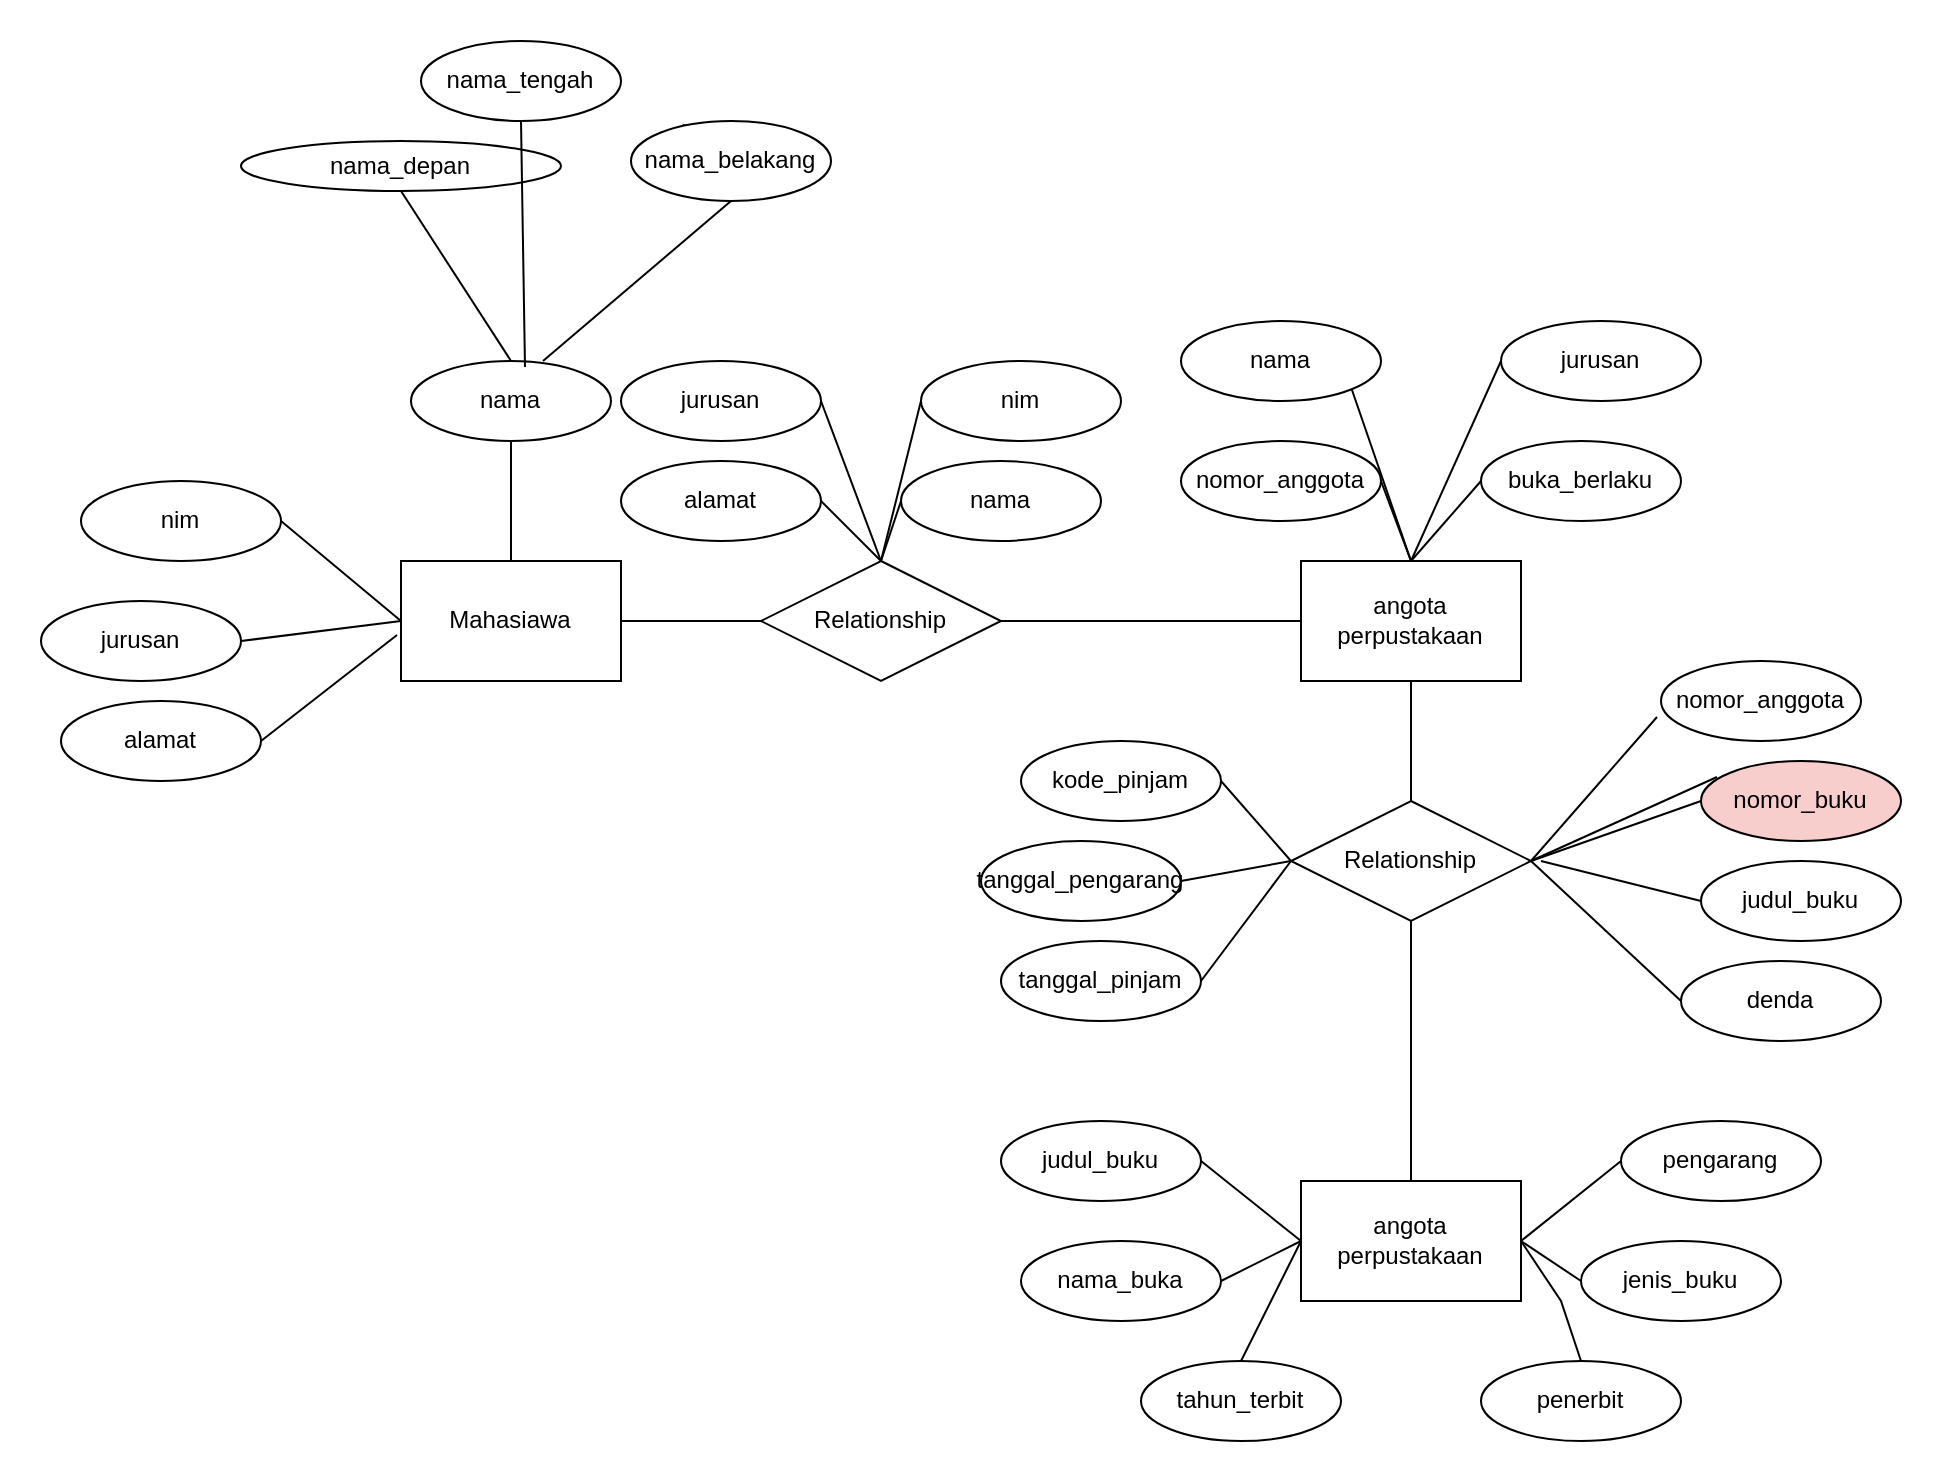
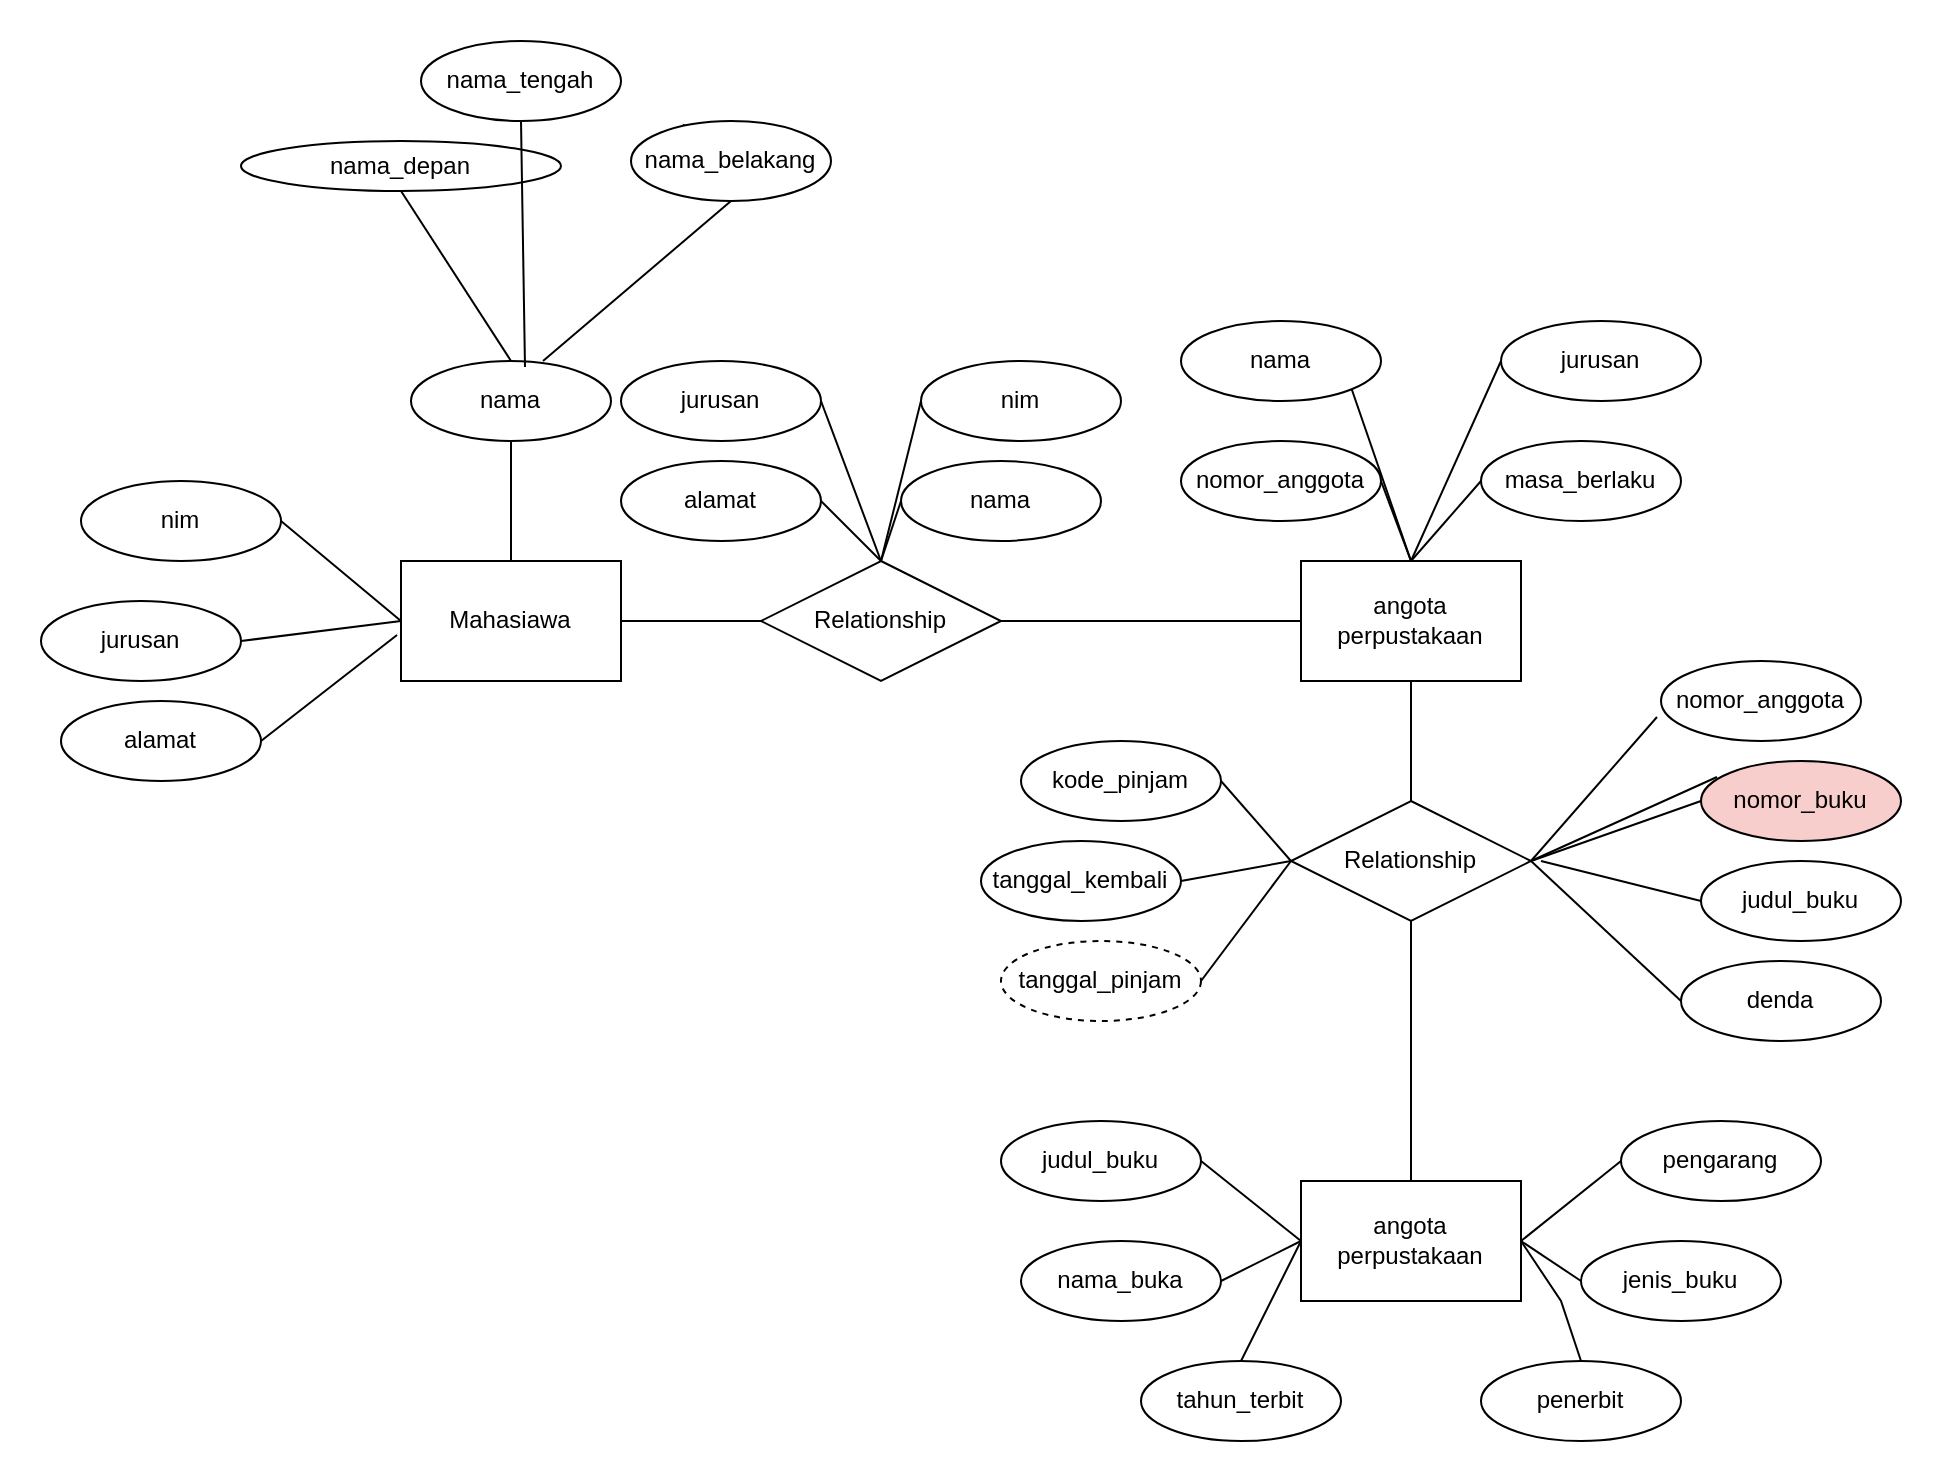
node "buka_berlaku": label "buka_berlaku" -> "masa_berlaku"
node "tanggal_pengarang": label "tanggal_pengarang" -> "tanggal_kembali"
node "tanggal_pinjam": style solid -> dashed
